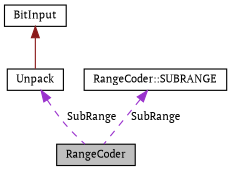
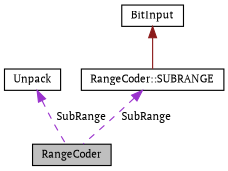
edge "Unpack" -> "BitInput": now "RangeCoder::SUBRANGE" -> "BitInput"
